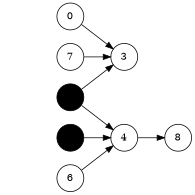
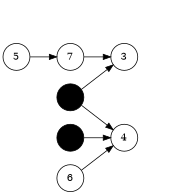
node "0": removed
node "5": added
node "8": removed
